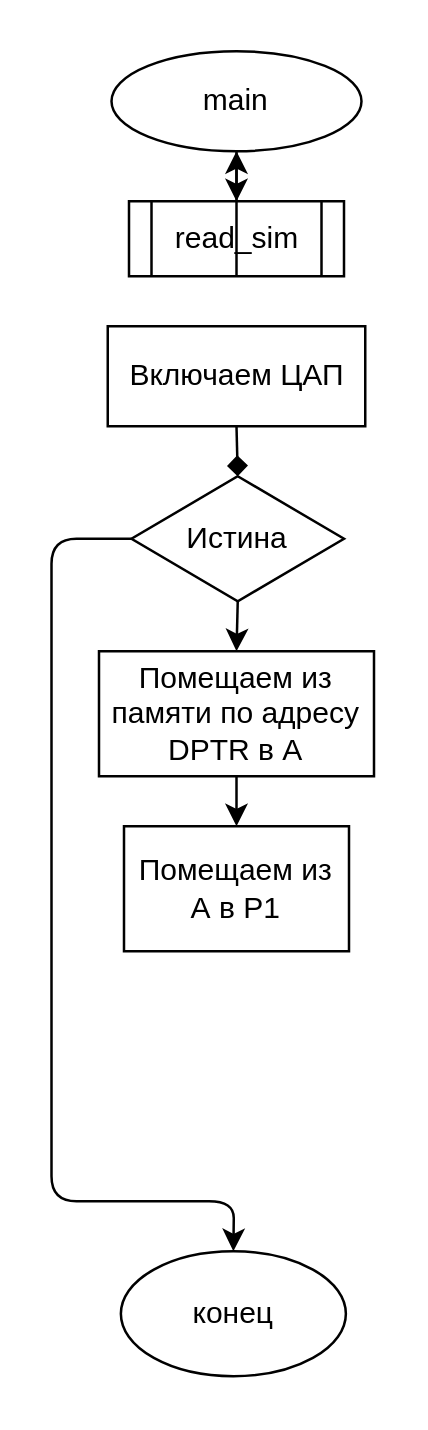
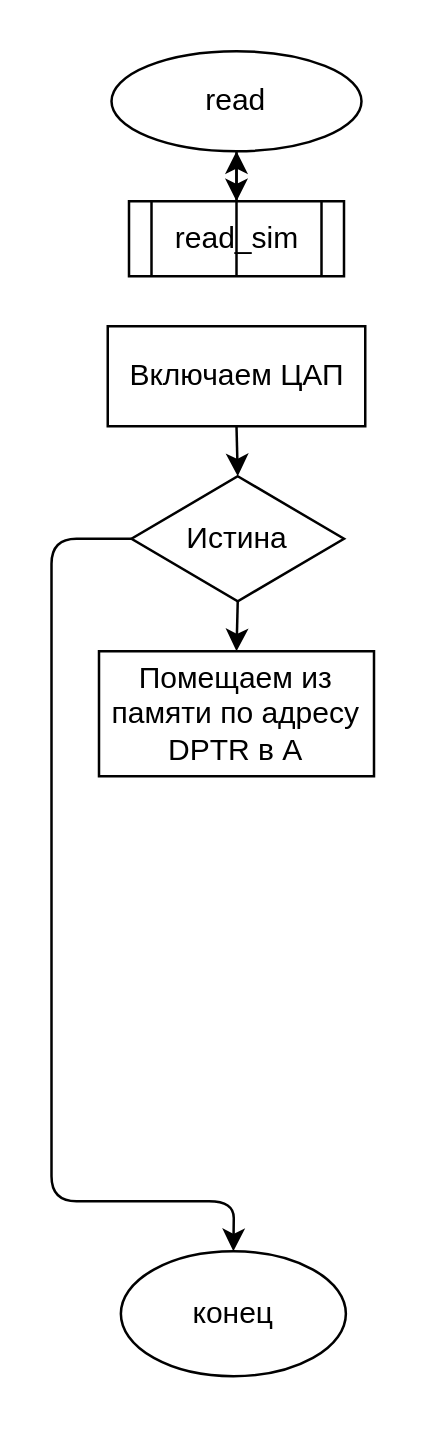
node "main": label "main" -> "read"
edge "Включаем ЦАП" -> "Истина": arrowhead diamond -> classic
edge "Помещаем из памяти по адресу DPTR в А" -> "Помещаем из А в P1": removed
node "Помещаем из А в P1": removed
